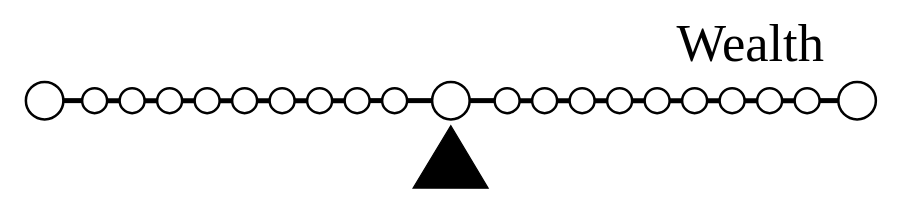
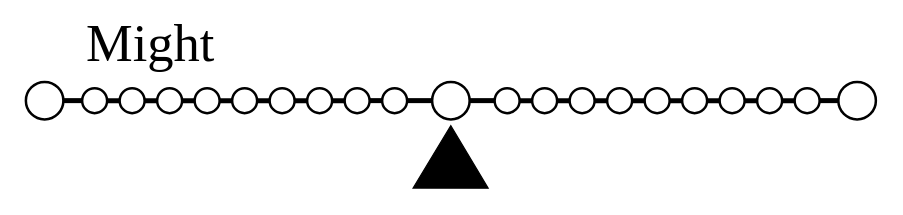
node "Might": added
node "Wealth": removed
